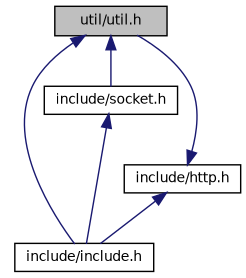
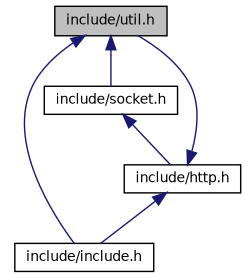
node "util/util.h": label "util/util.h" -> "include/util.h"
edge "include/include.h" -> "include/socket.h": now "include/http.h" -> "include/socket.h"
